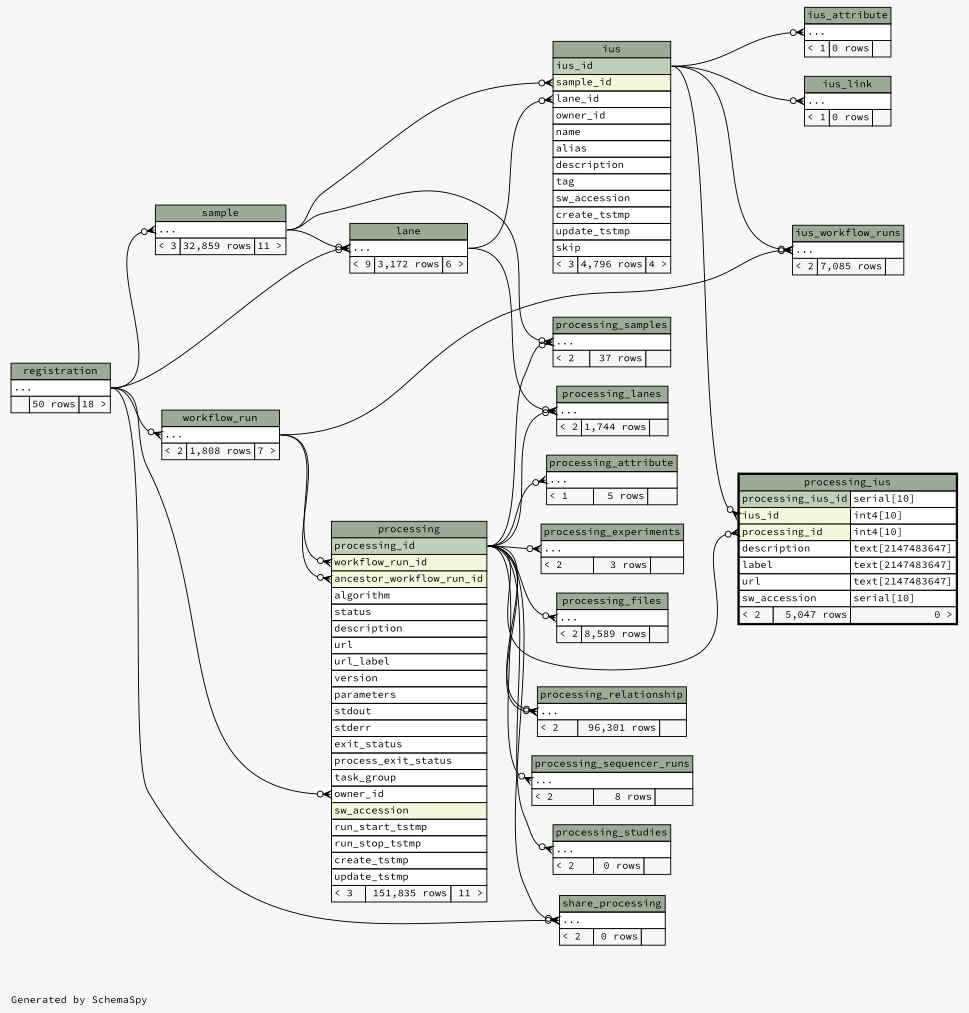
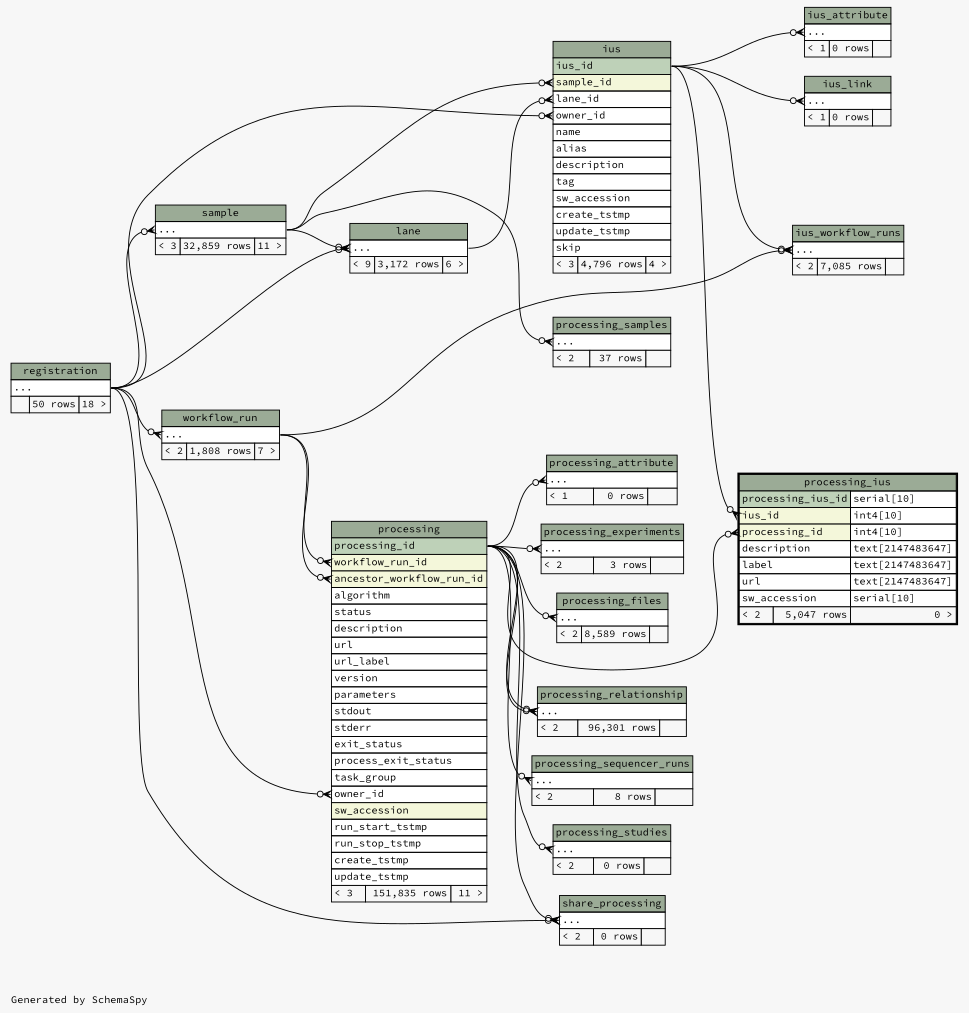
edge "registration" -> "ius": added
node "processing_lanes": removed
edge "processing" -> "processing_samples": removed
node "processing_attribute": text "5 rows" -> "0 rows"
